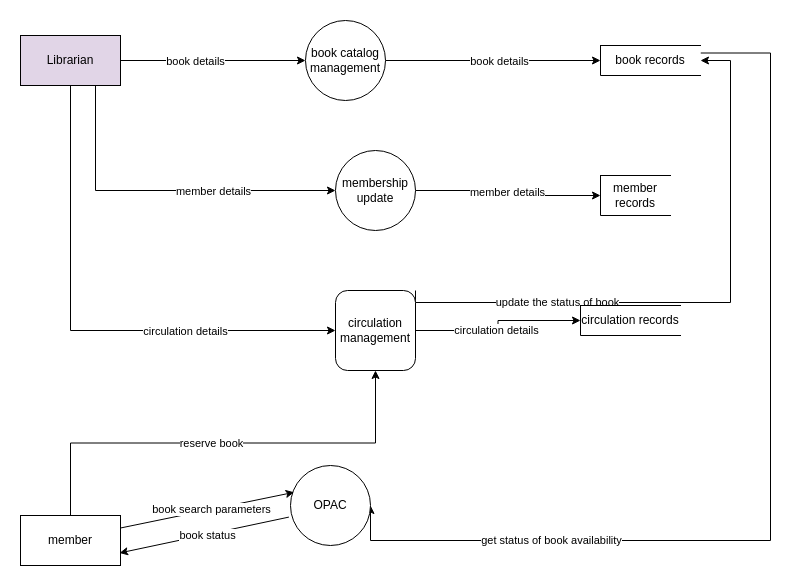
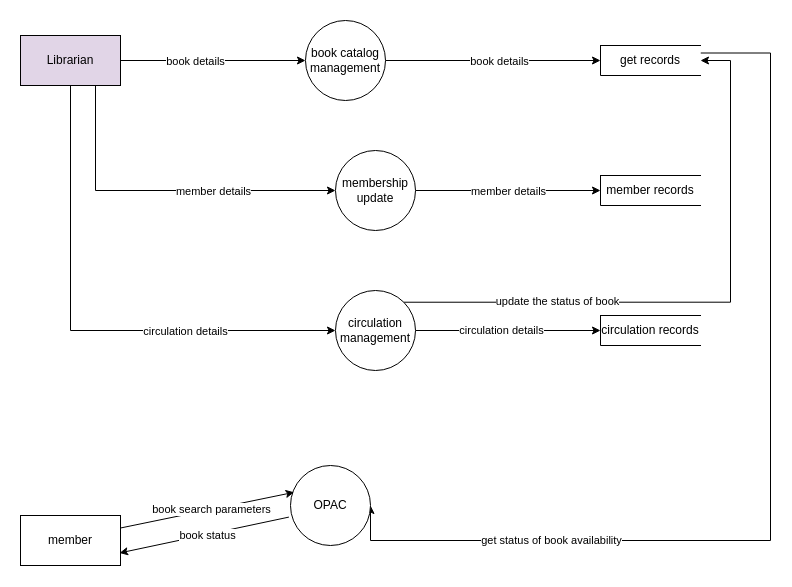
node "book records": label "book records" -> "get records"
node "member records": size 70x40 -> 100x30
node "circulation records": moved (631, 321) -> (651, 331)
node "circulation management": shape rounded rectangle -> ellipse
edge "member" -> "circulation management": removed, label "reserve book"
